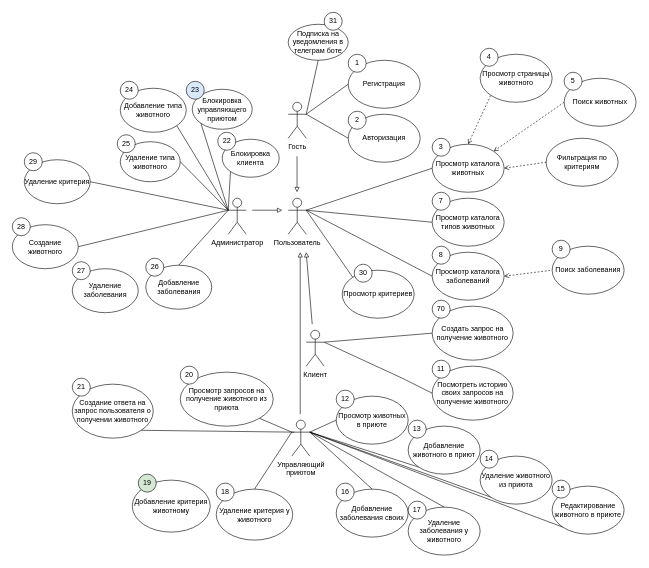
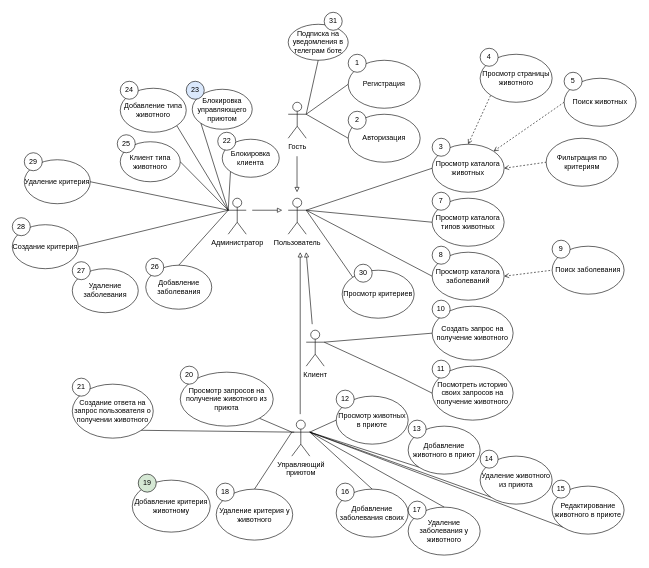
node "Удаление типа животного": label "Удаление типа животного" -> "Клиент типа животного"
node "Создание животного": label "Создание животного" -> "Создание критерия"
node "70": label "70" -> "10"
